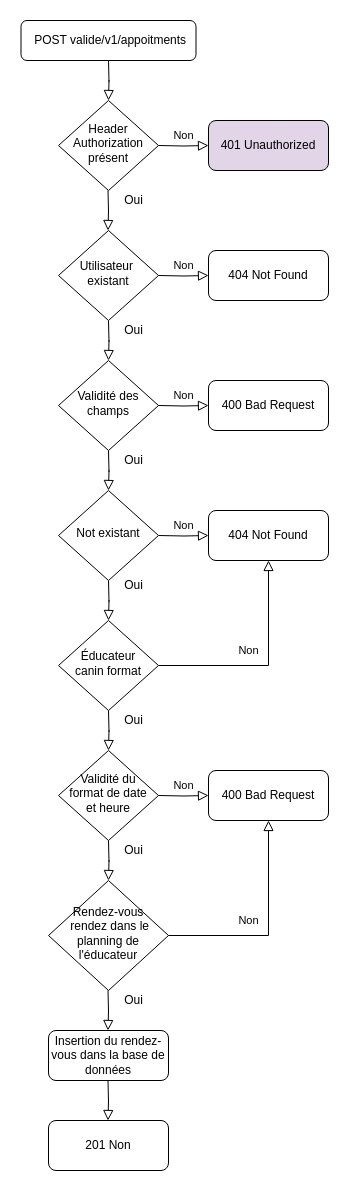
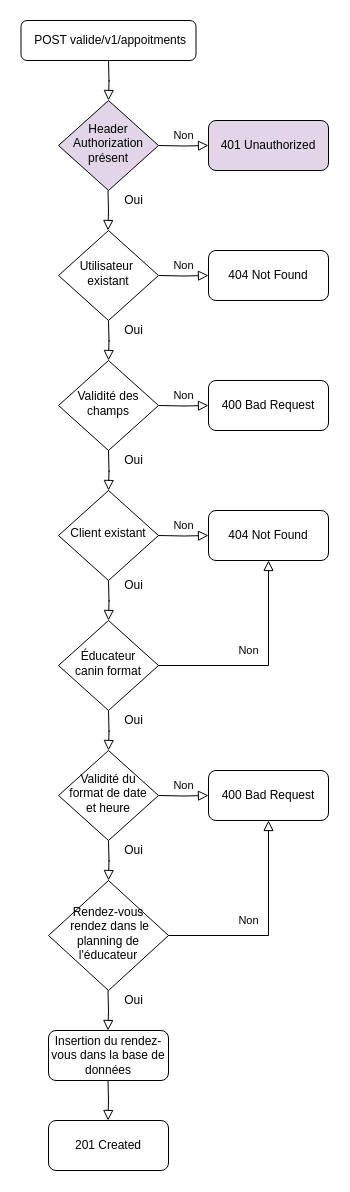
node "Header Authorization présent": fillcolor #ffffff -> #e1d5e7
node "Not existant": label "Not existant" -> "Client existant"
node "201 Non": label "201 Non" -> "201 Created"
